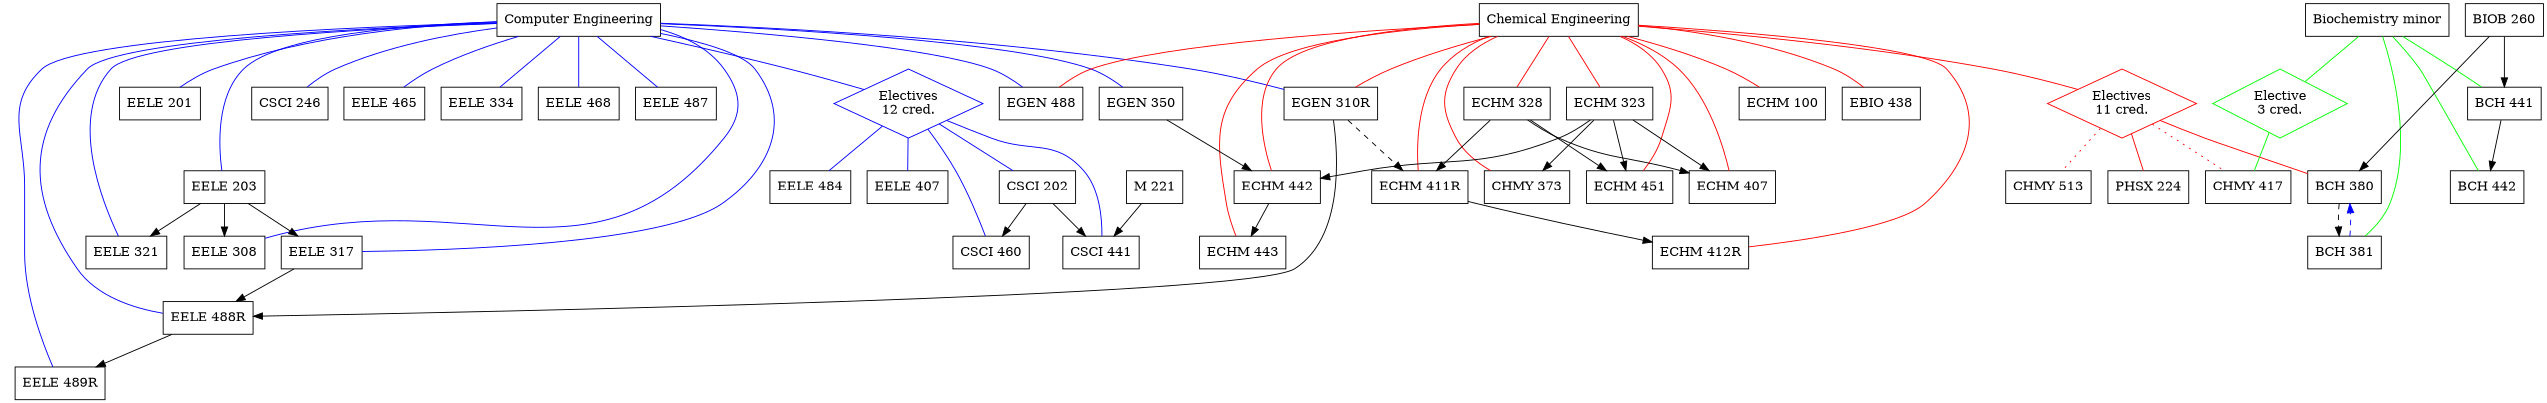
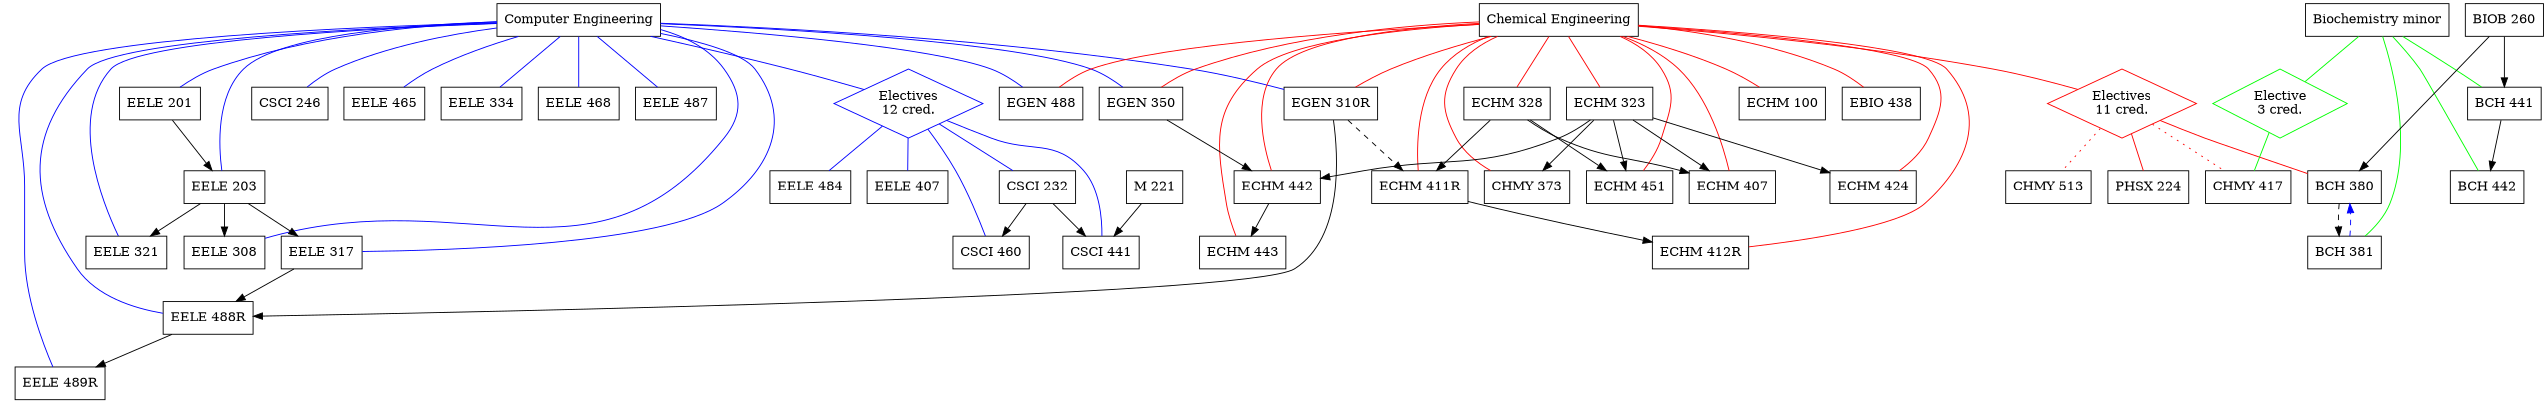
edge "Chemical Engineering" -- "EGEN 350": added
edge "EELE 201" -> "EELE 203": added
node "CSCI 202": label "CSCI 202" -> "CSCI 232"
node "ECHM 424": added
